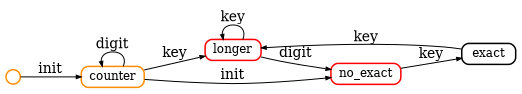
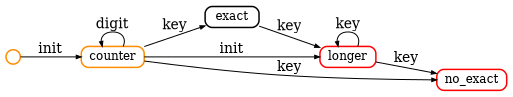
edge "counter" -> "longer": label "key" -> "init"
edge "longer" -> "no_exact": label "digit" -> "key"
edge "no_exact" -> "exact": now "counter" -> "exact"
edge "counter" -> "no_exact": label "init" -> "key"
